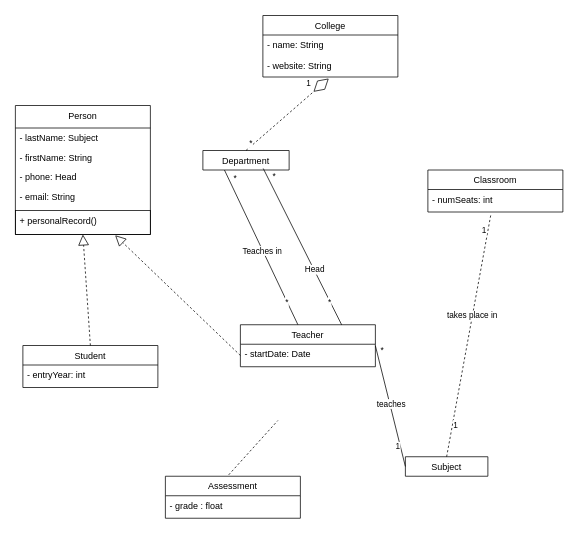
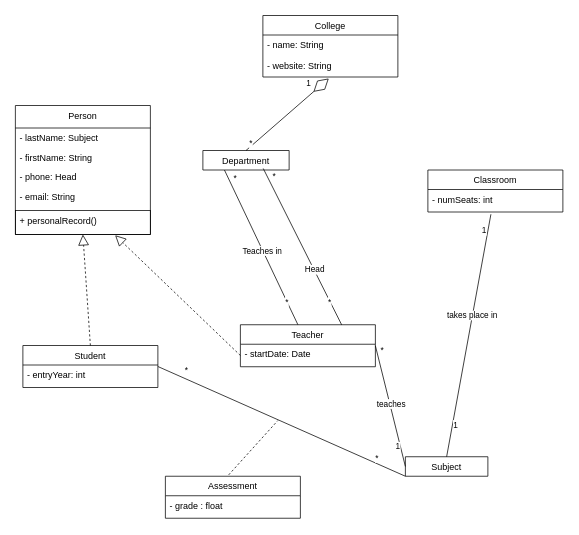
edge "Department" -> "- website: String": style dashed -> solid
edge "- numSeats: int" -- "Subject": style dashed -> solid
edge "Student" -- "Subject": added, labels "*", "*"
